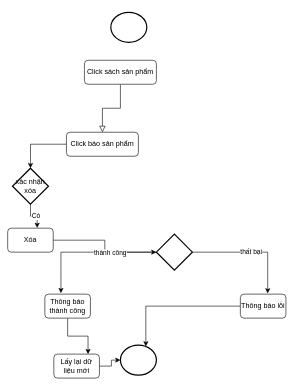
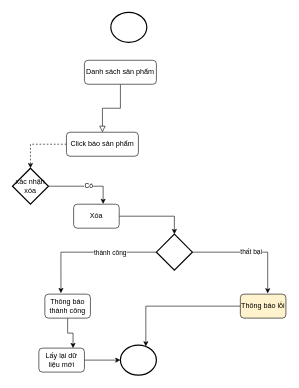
node "Click sách sản phẩm": label "Click sách sản phẩm" -> "Danh sách sản phẩm"
edge "Click báo sản phẩm" -> "xác nhận xóa": style solid -> dashed
node "Xóa": moved (30, 240) -> (96, 216)
node "Thông báo lỗi": fillcolor #ffffff -> #fff2cc
node "Lấy lại dữ liệu mới": moved (77, 366) -> (62, 360)
